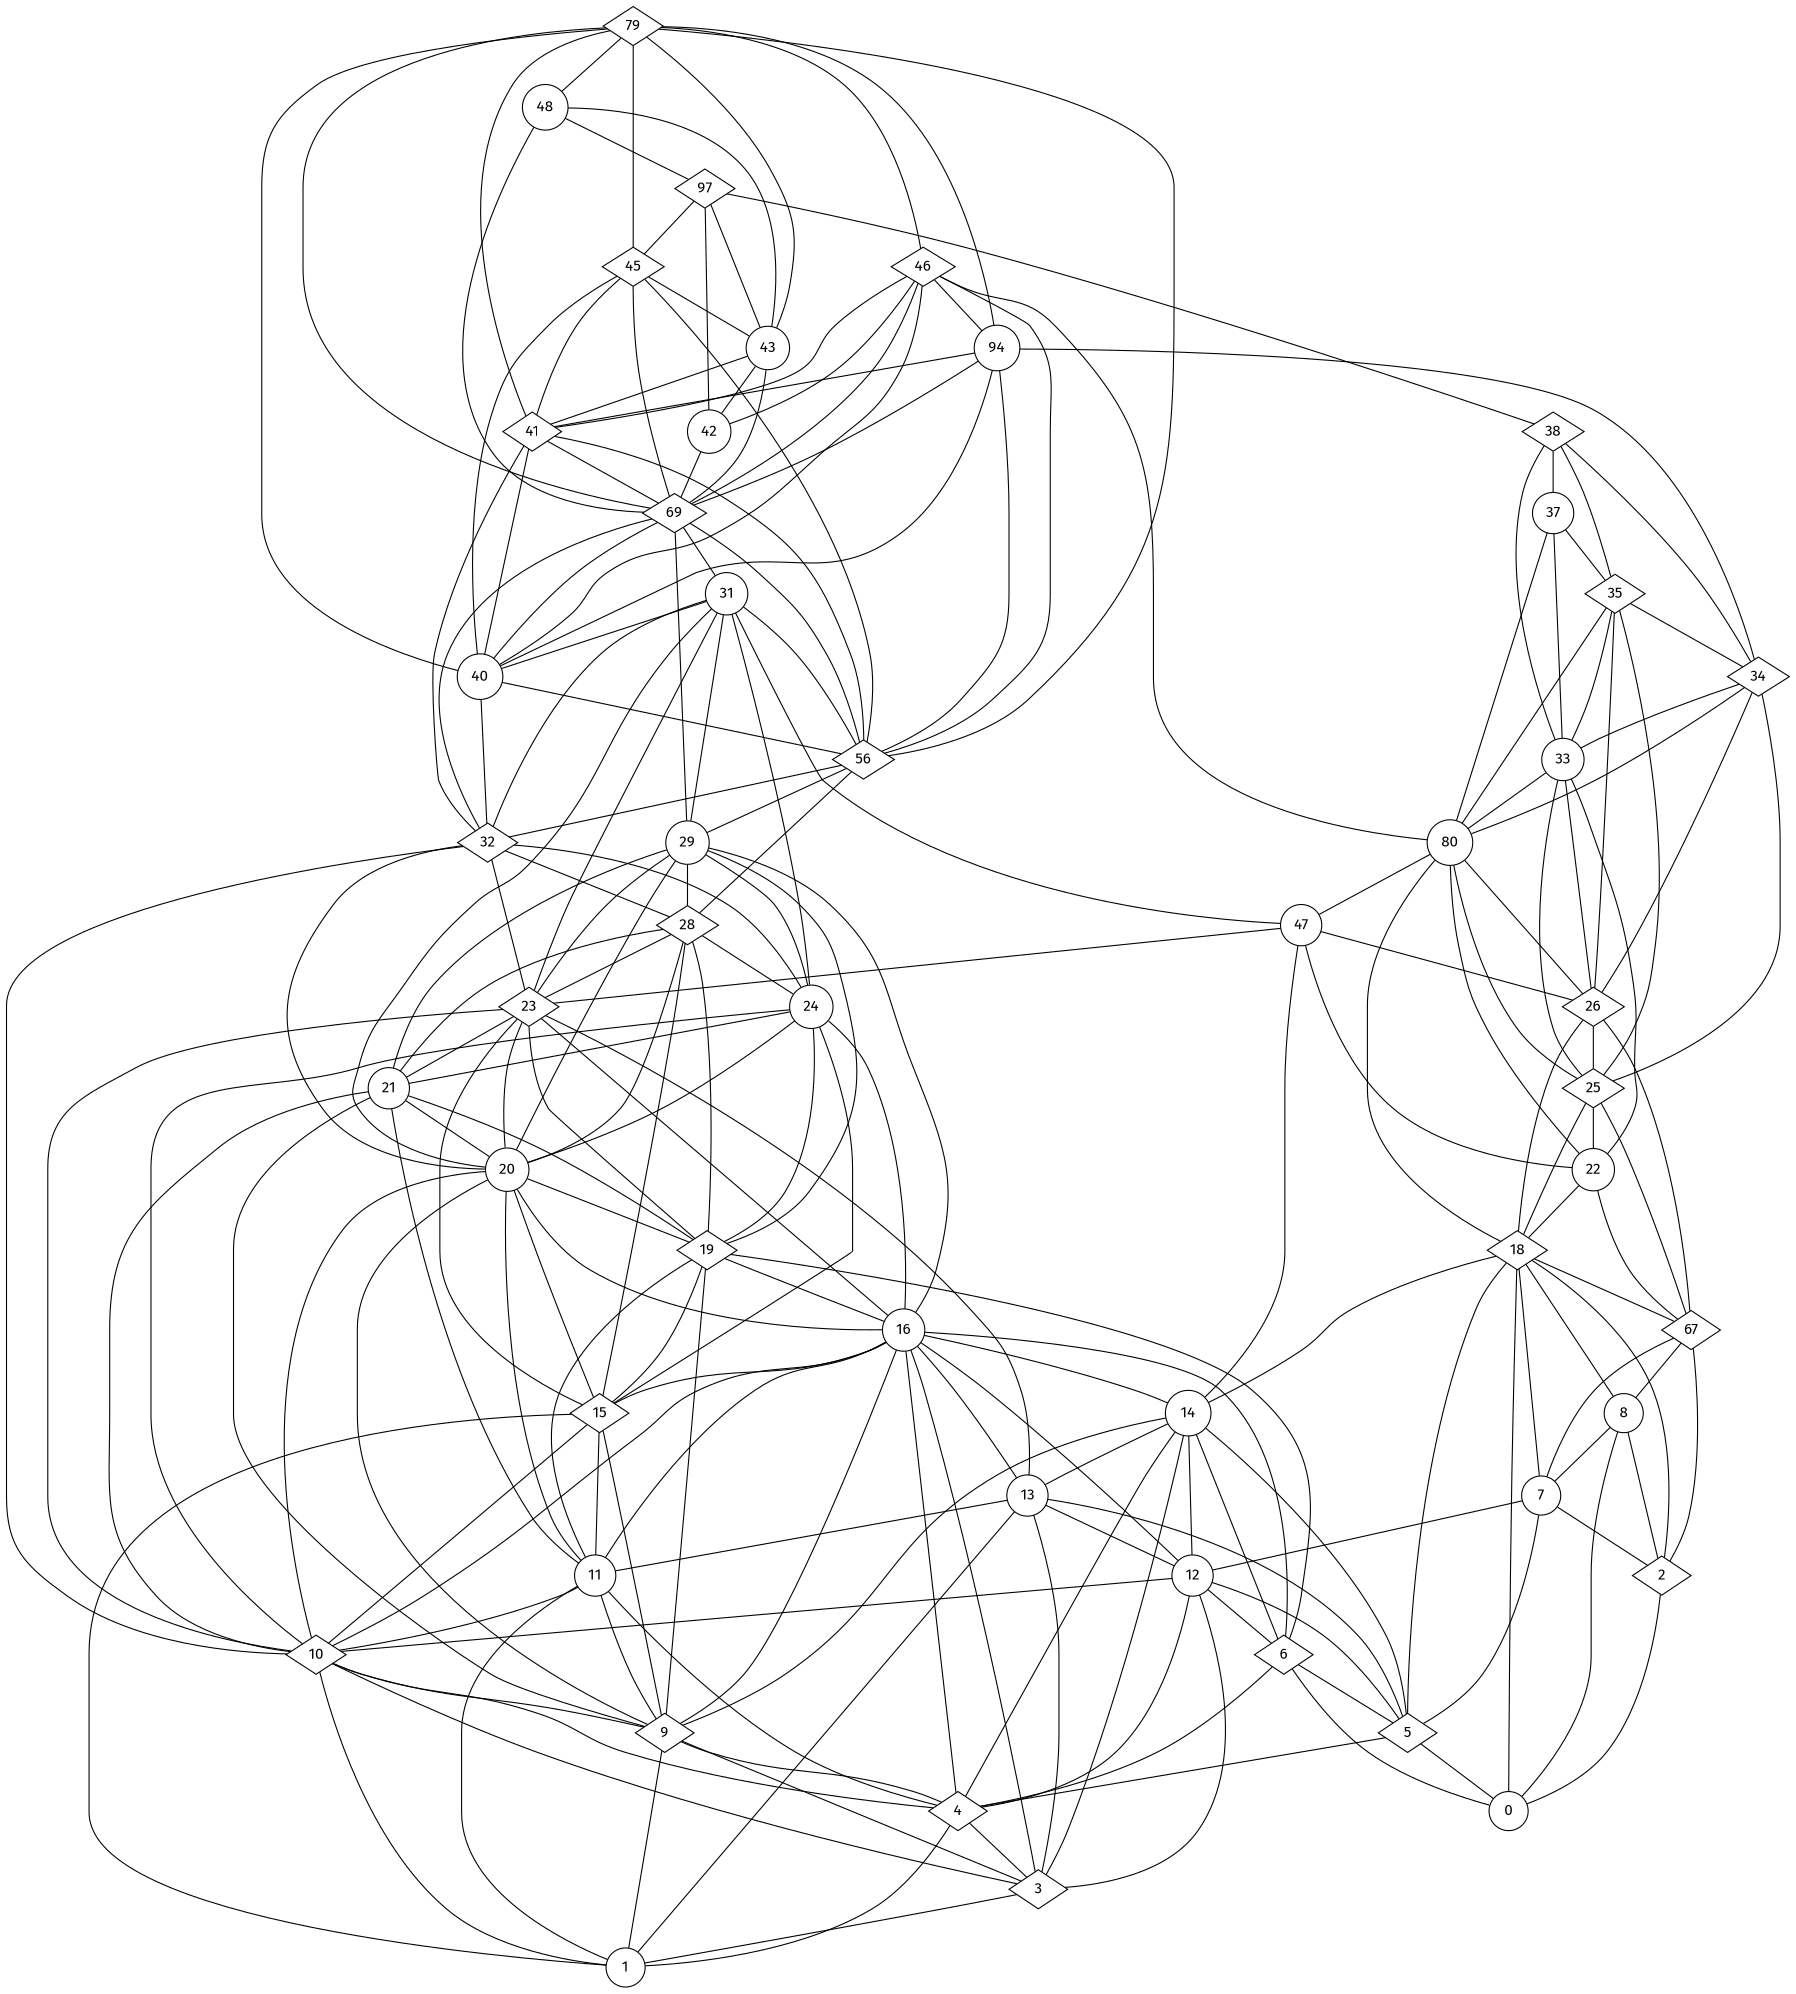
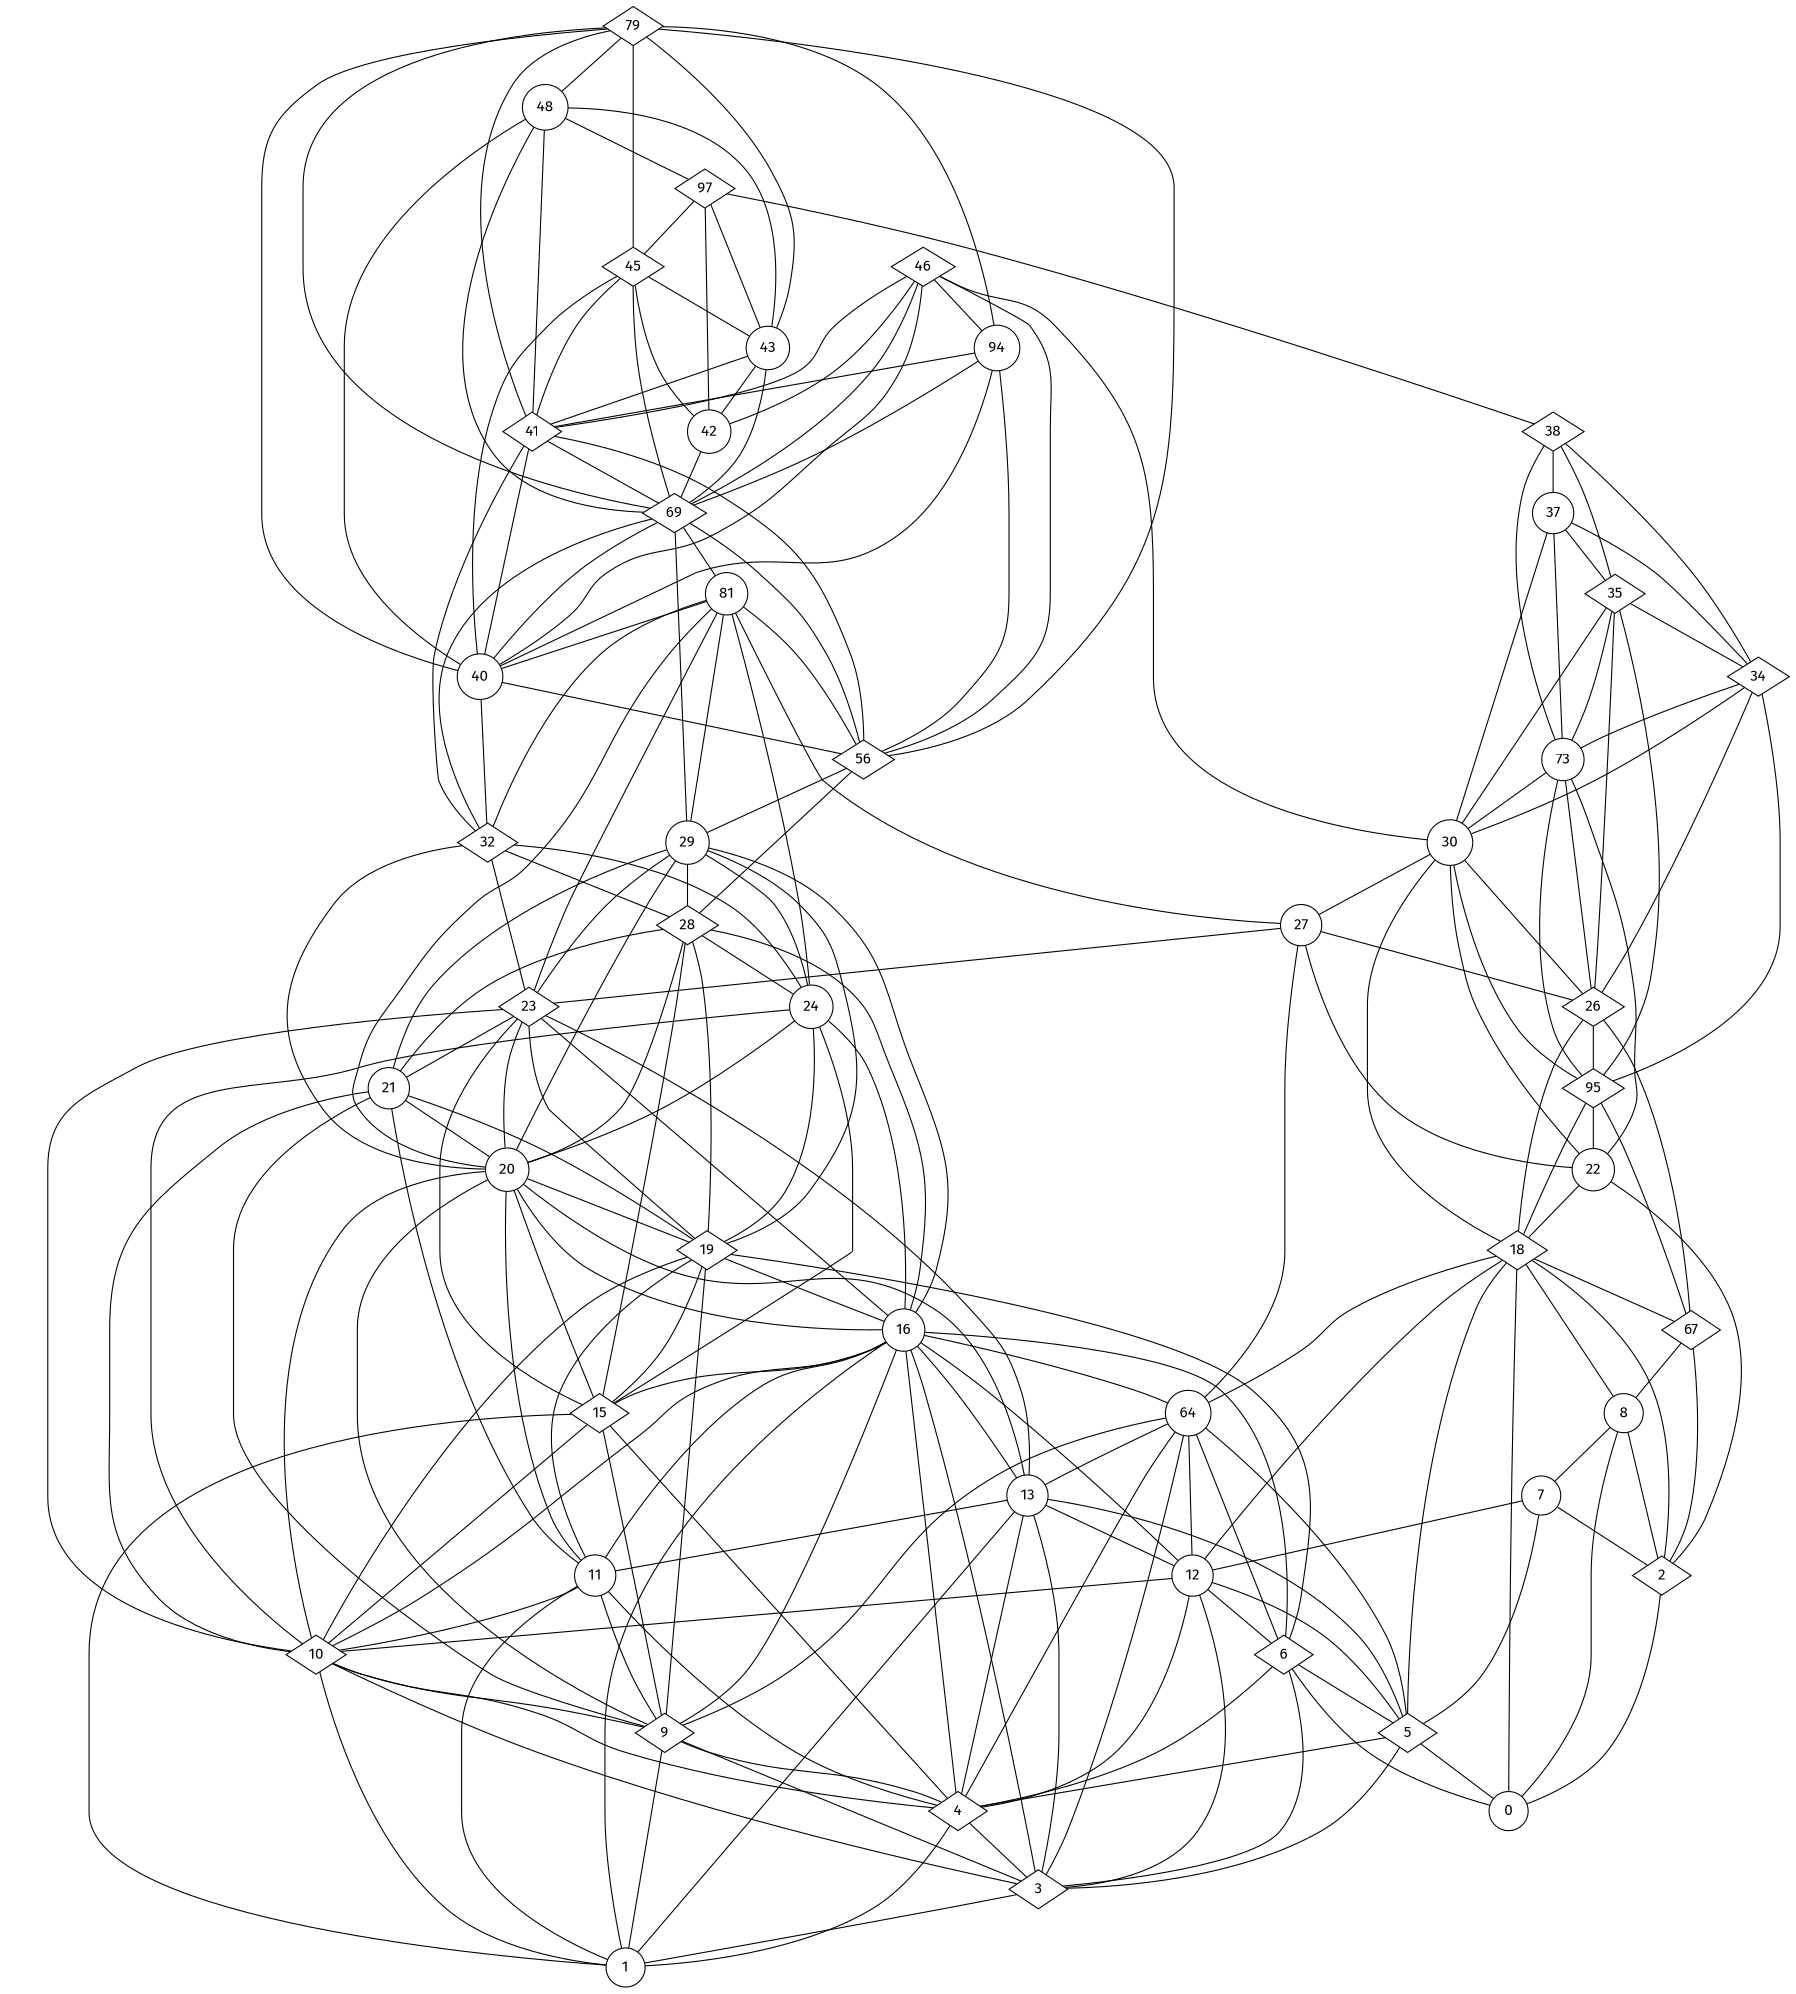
edge "79" -- "46": removed
edge "48" -- "41": added
edge "94" -- "34": now "37" -- "34"
edge "48" -- "40": added
edge "45" -- "56": now "45" -- "42"
node "31": label "31" -> "81"
node "33": label "33" -> "73"
edge "56" -- "32": removed
node "80": label "80" -> "30"
node "47": label "47" -> "27"
edge "28" -- "23": now "28" -- "16"
edge "24" -- "21": removed
node "25": label "25" -> "95"
edge "32" -- "10": now "19" -- "10"
edge "22" -- "67": now "22" -- "2"
edge "20" -- "13": added
edge "18" -- "7": now "18" -- "12"
edge "67" -- "7": removed
node "14": label "14" -> "64"
edge "15" -- "11": now "15" -- "4"
edge "16" -- "1": added
edge "13" -- "4": added
edge "6" -- "3": added
edge "5" -- "3": added
